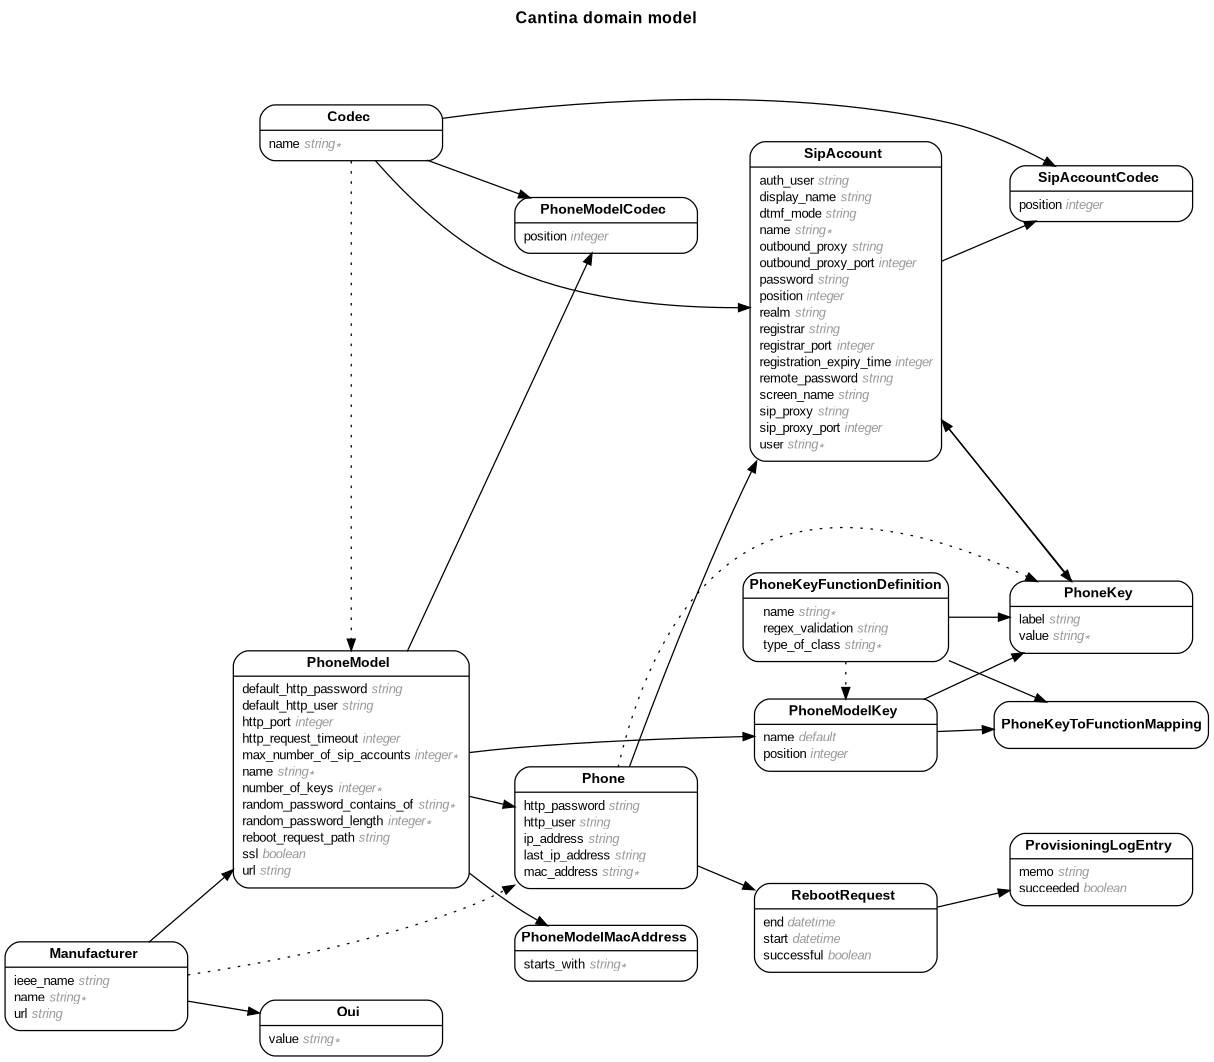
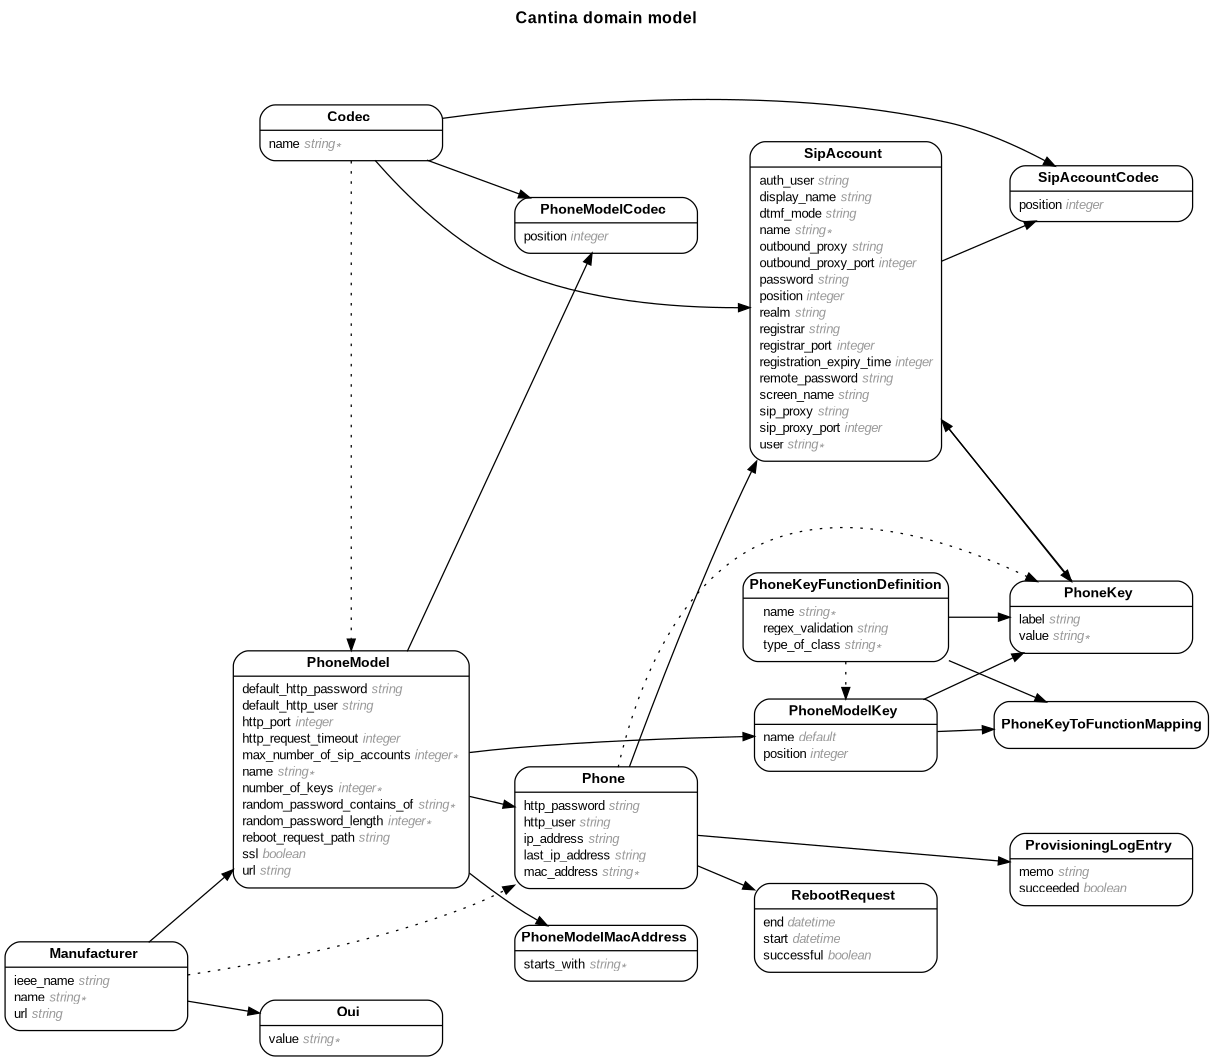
edge "ProvisioningLogEntry" -- "RebootRequest": now "ProvisioningLogEntry" -- "Phone"
